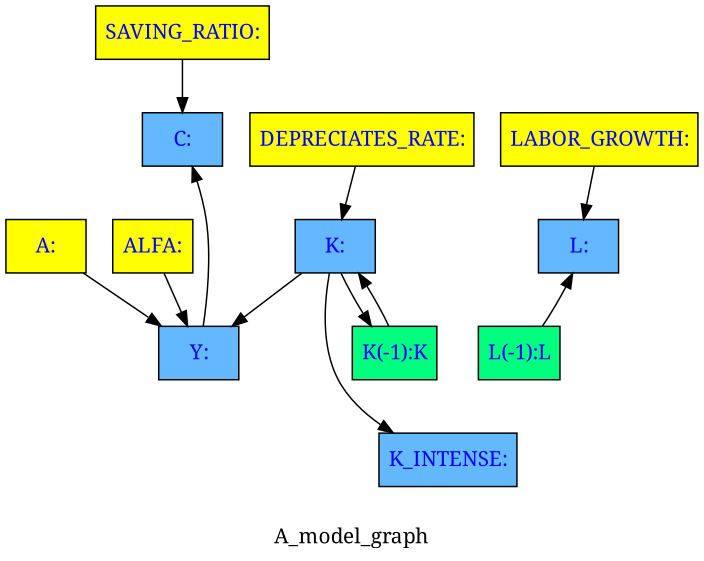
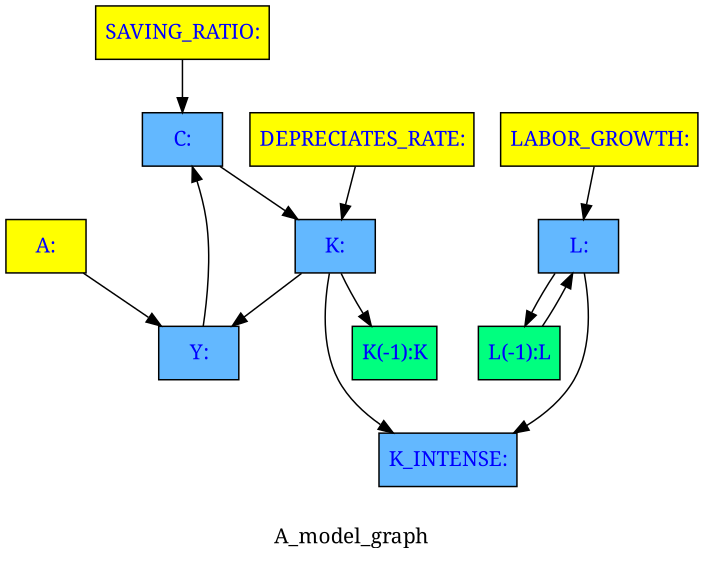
node "ALFA:": removed
edge "L:" -> "L(-1):L": added
edge "K(-1):K" -> "K:": now "C:" -> "K:"
edge "L:" -> "K_INTENSE:": added
